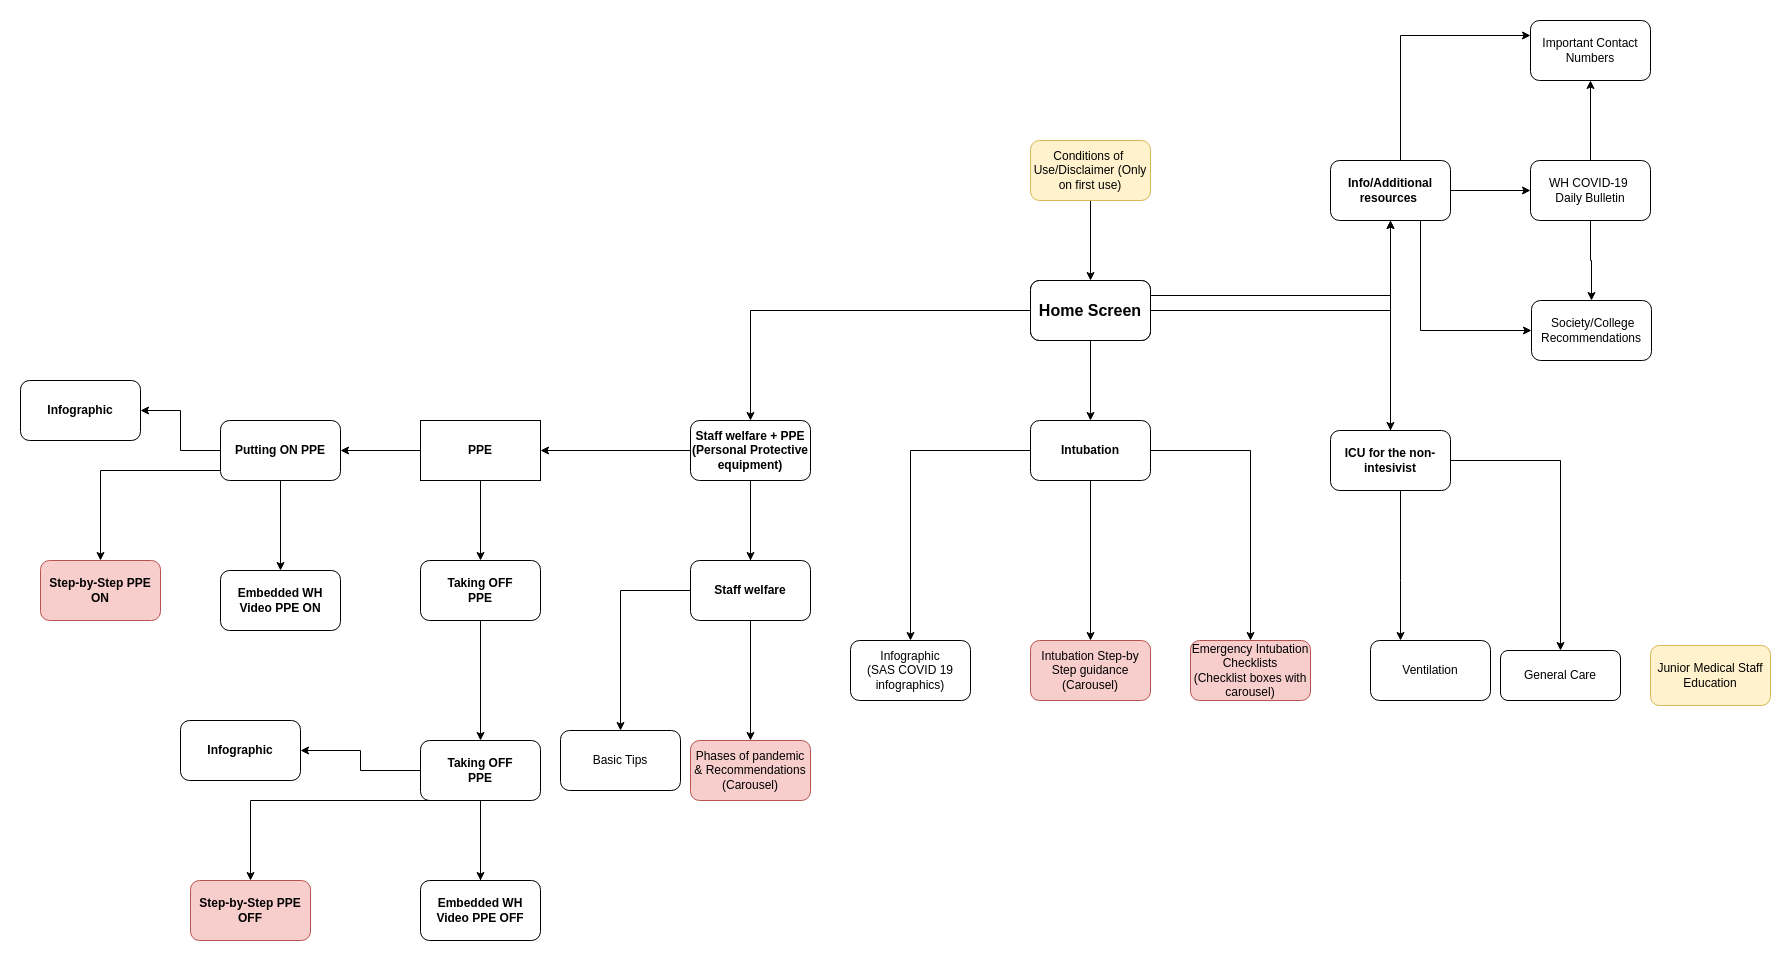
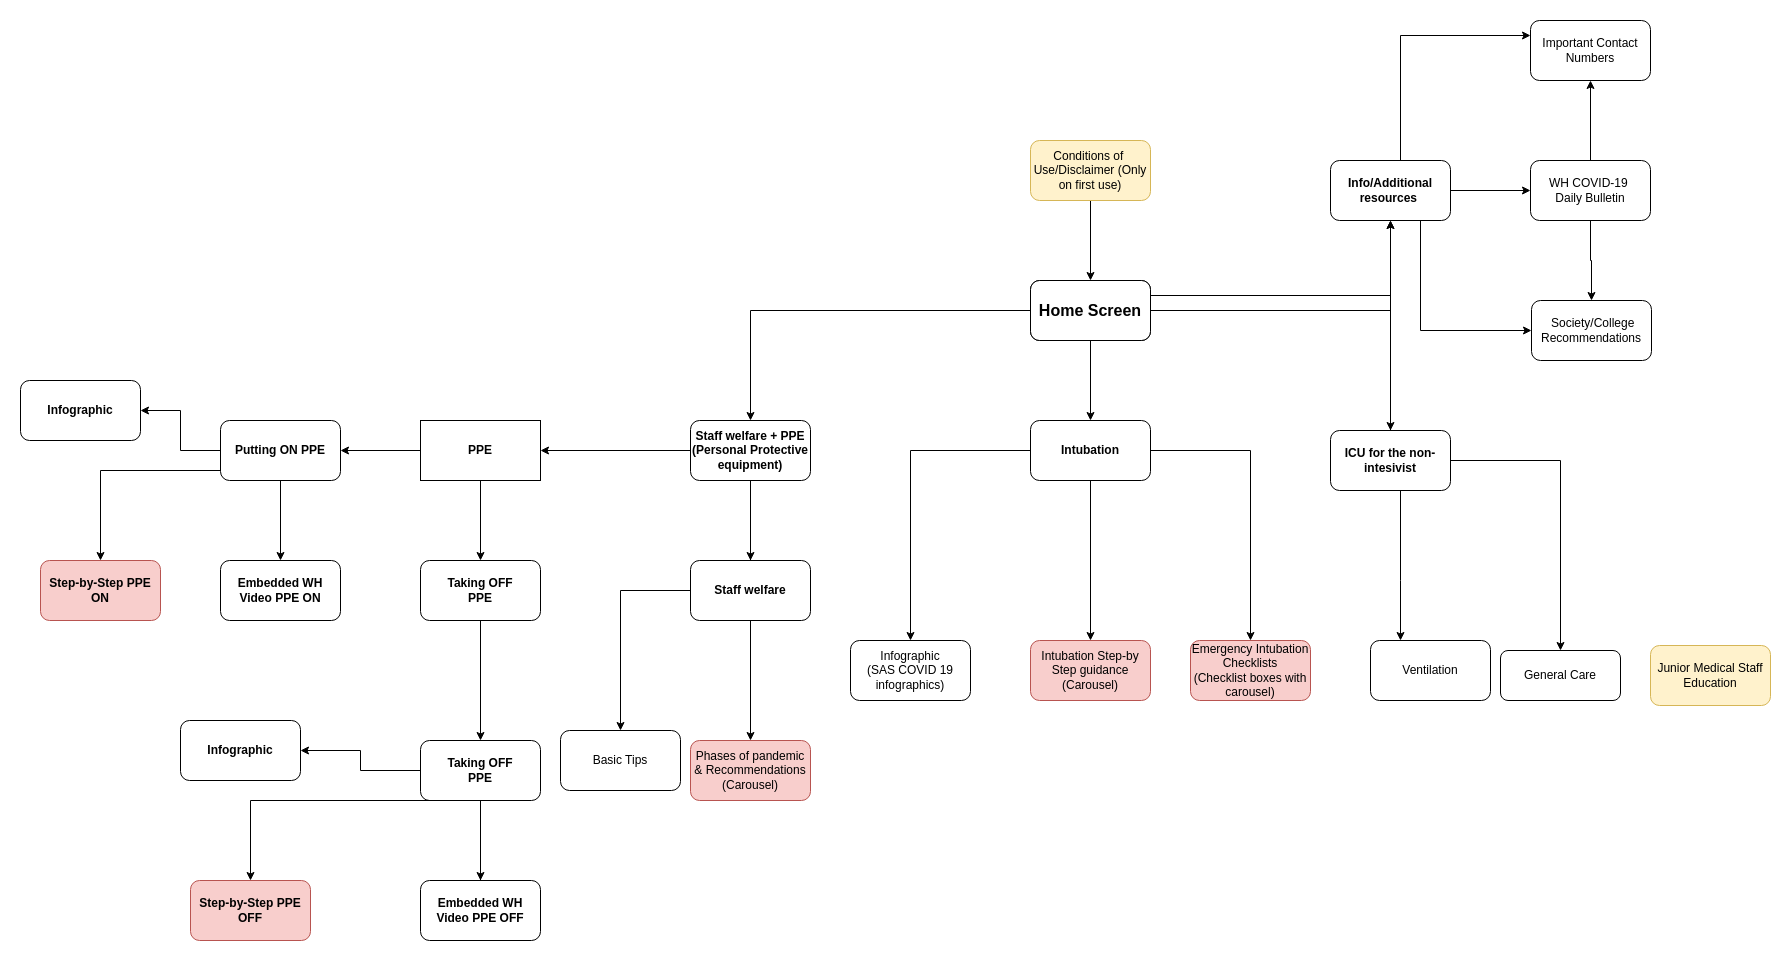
node "Embedded WH Video PPE ON": moved (281, 601) -> (281, 591)
